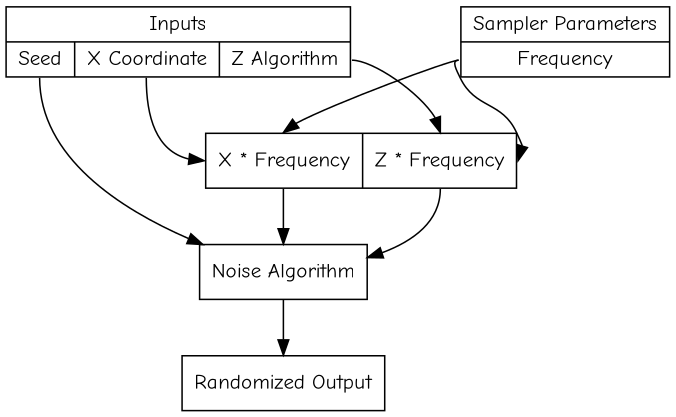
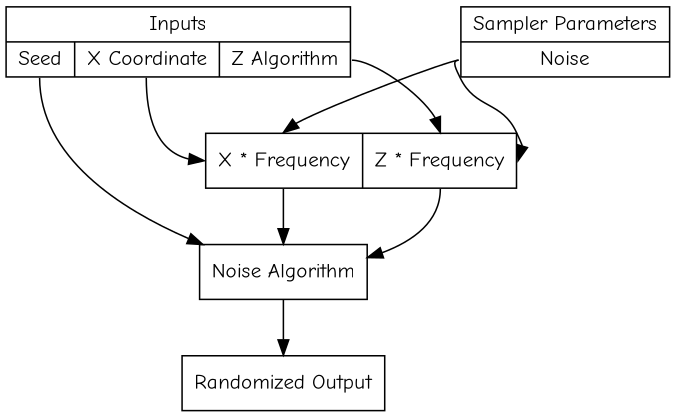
node "Sampler Parameters": text "Frequency" -> "Noise"
